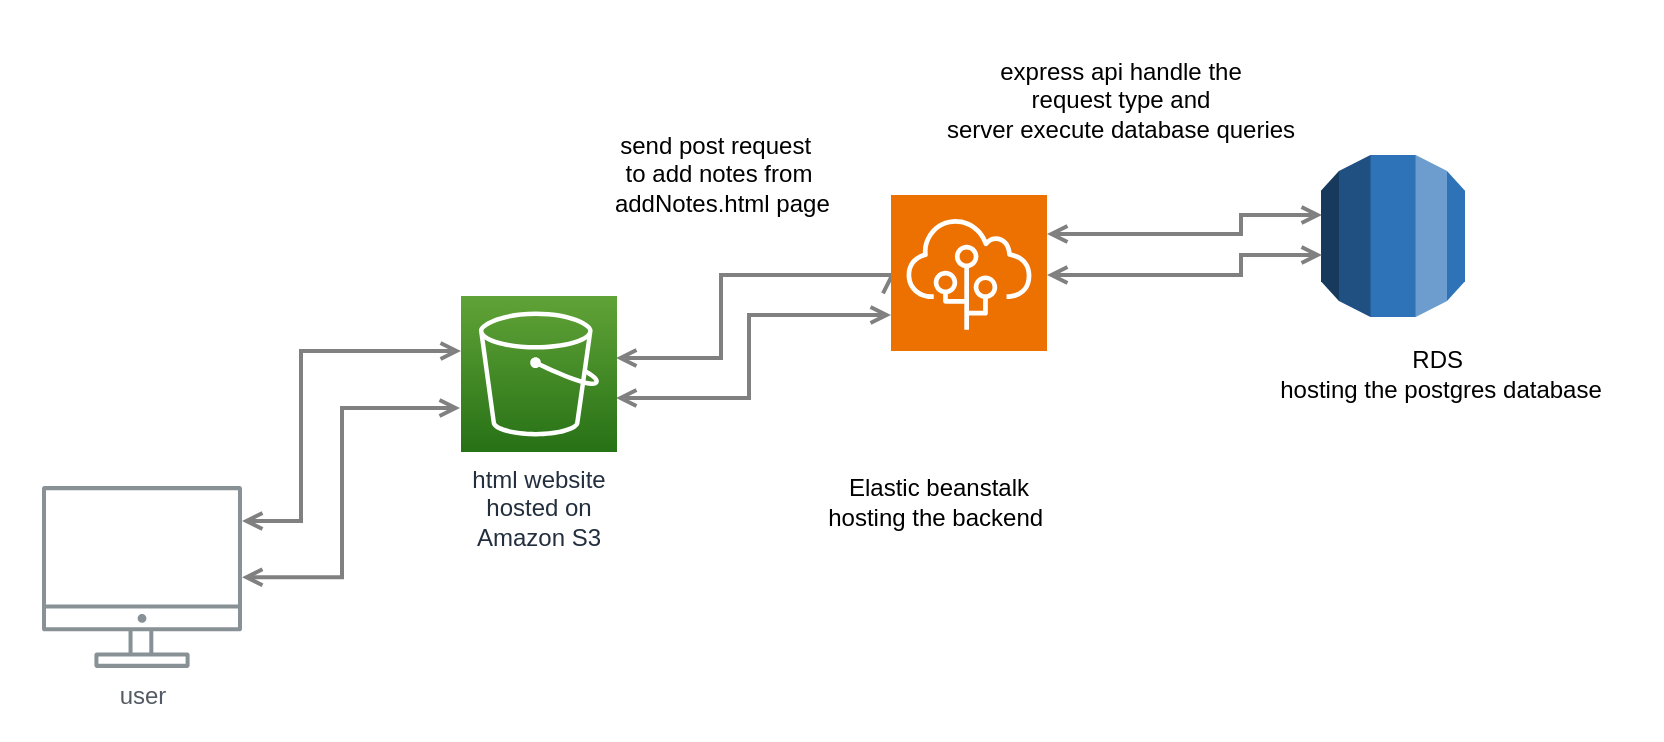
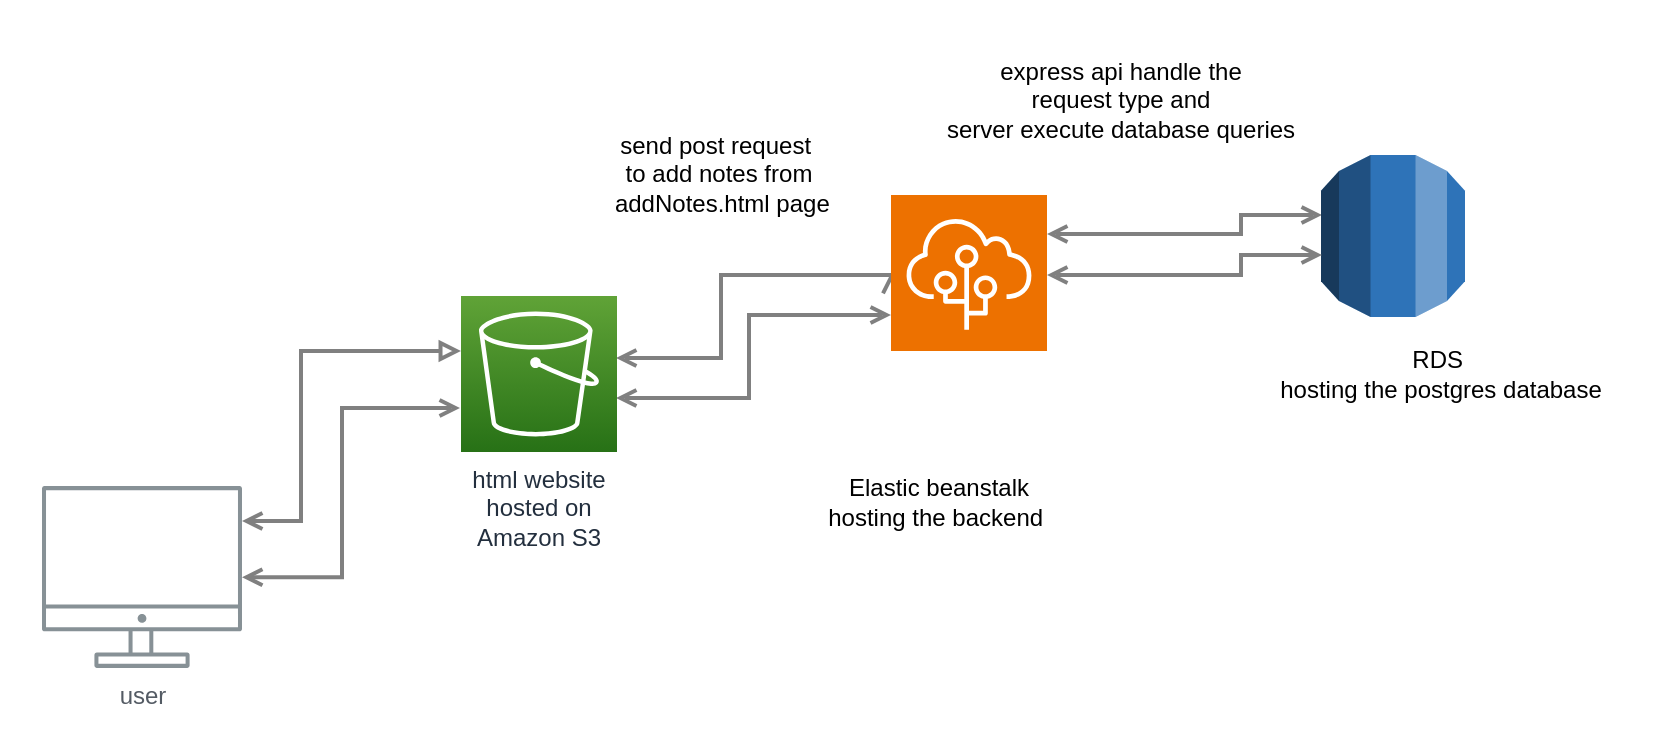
edge "html website hosted on Amazon S3" -- "user": arrowhead open -> block
